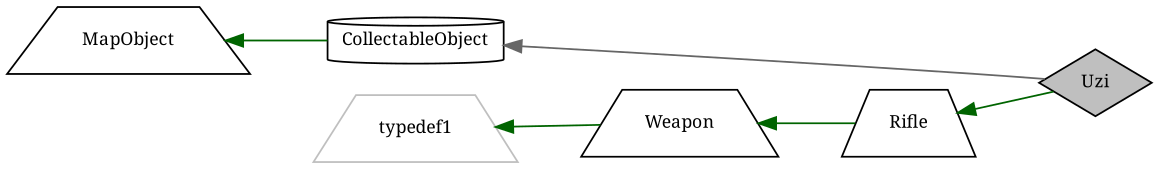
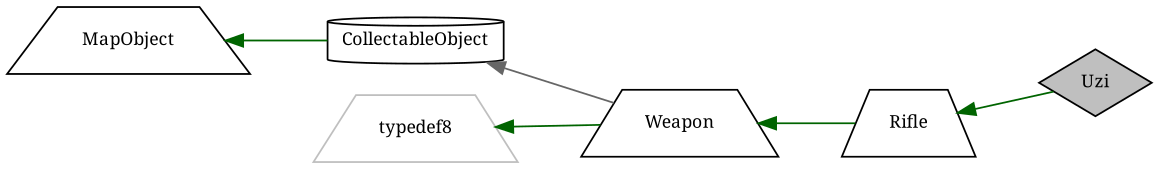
edge "Uzi" -> "CollectableObject": now "Weapon" -> "CollectableObject"
node "typedef1": label "typedef1" -> "typedef8"
